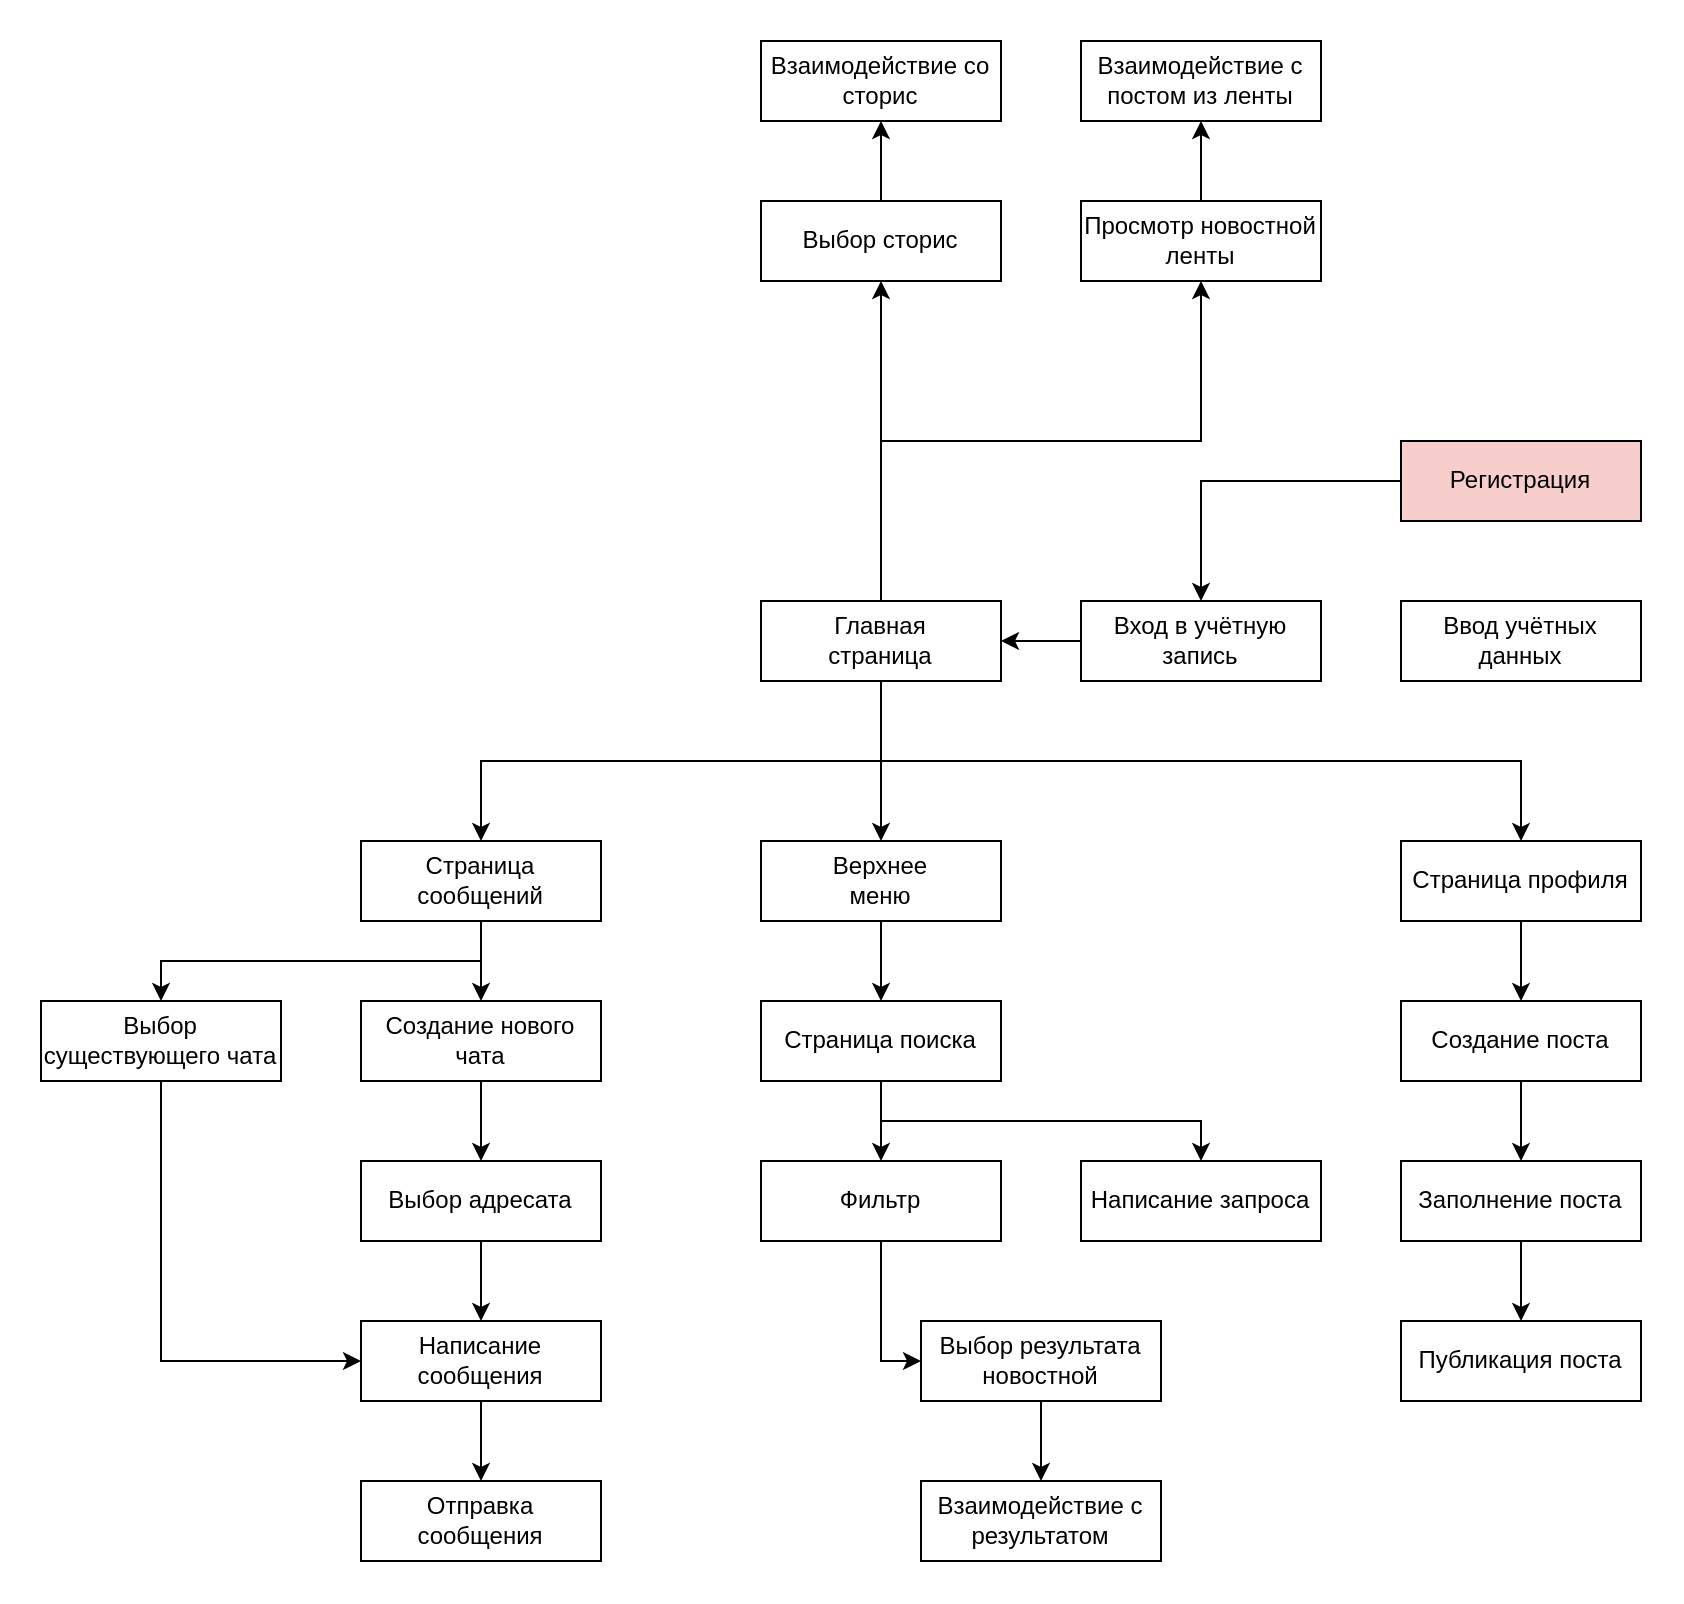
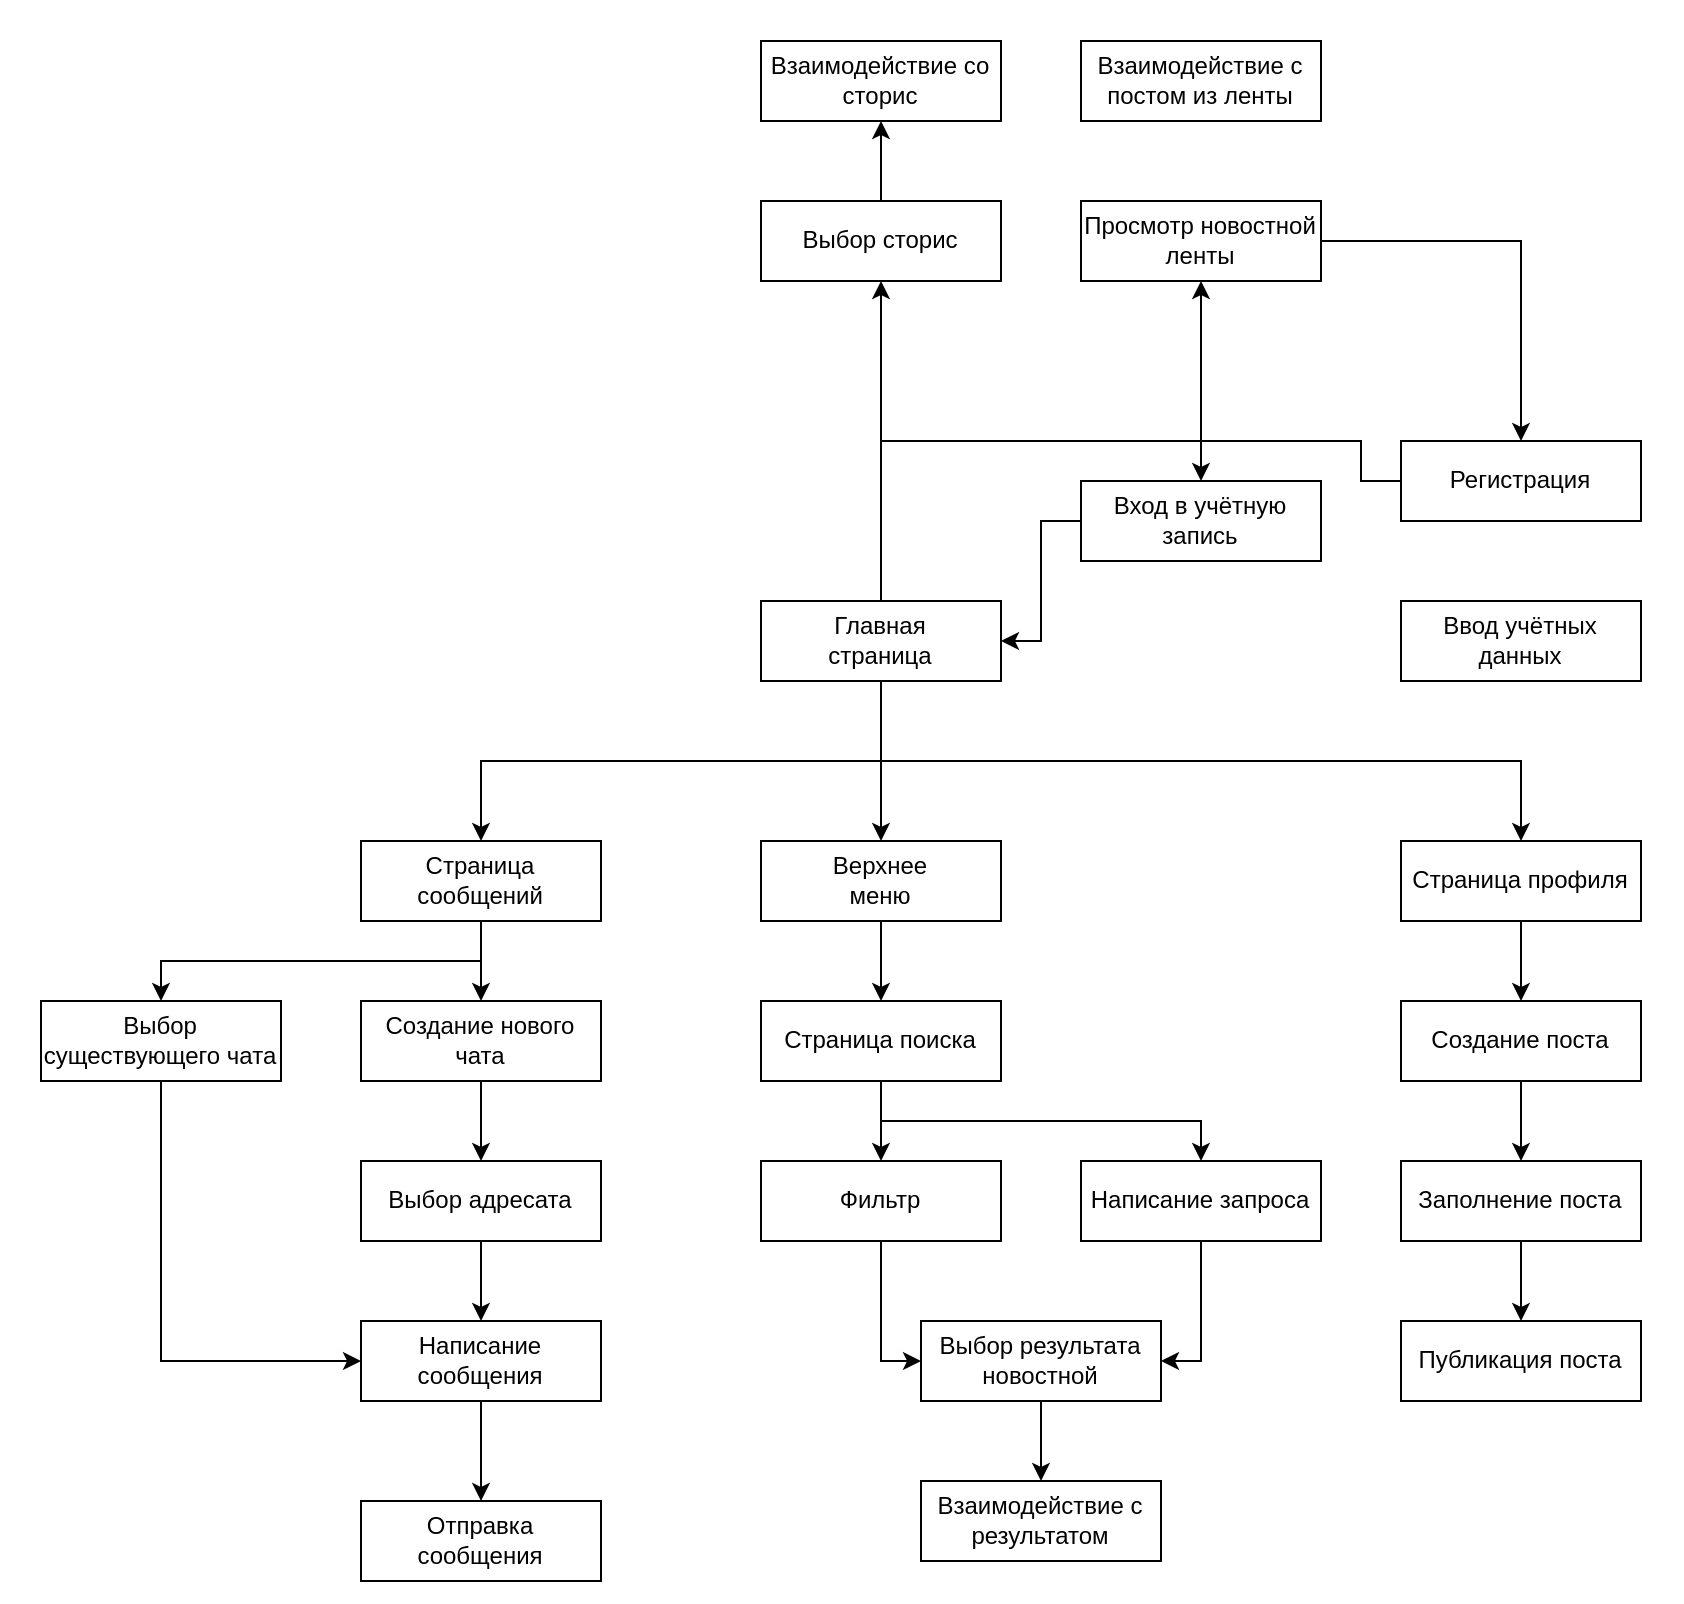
edge "Просмотр новостной ленты" -> "Взаимодействие с постом из ленты": now "Просмотр новостной ленты" -> "Регистрация"
node "Регистрация": fillcolor #f8cecc -> #ffffff
node "Вход в учётную запись": moved (1201, 641) -> (1201, 521)
edge "Написание запроса" -> "Выбор результата новостной": added
node "Отправка сообщения": moved (481, 1521) -> (481, 1541)
